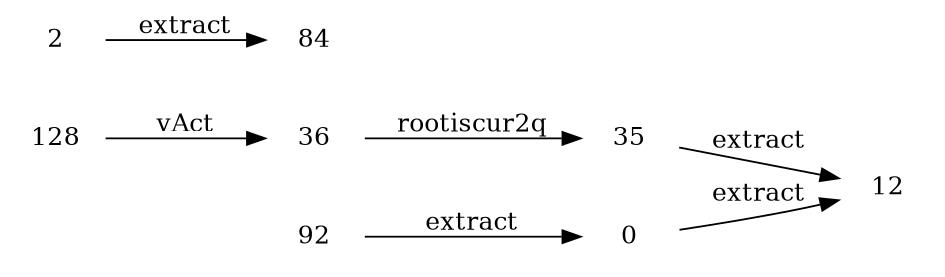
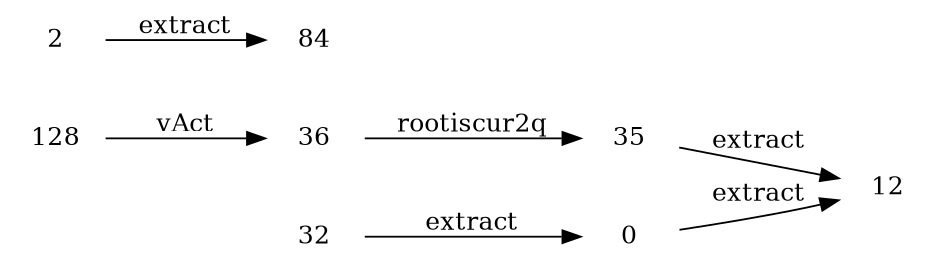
node "92": label "92" -> "32"
